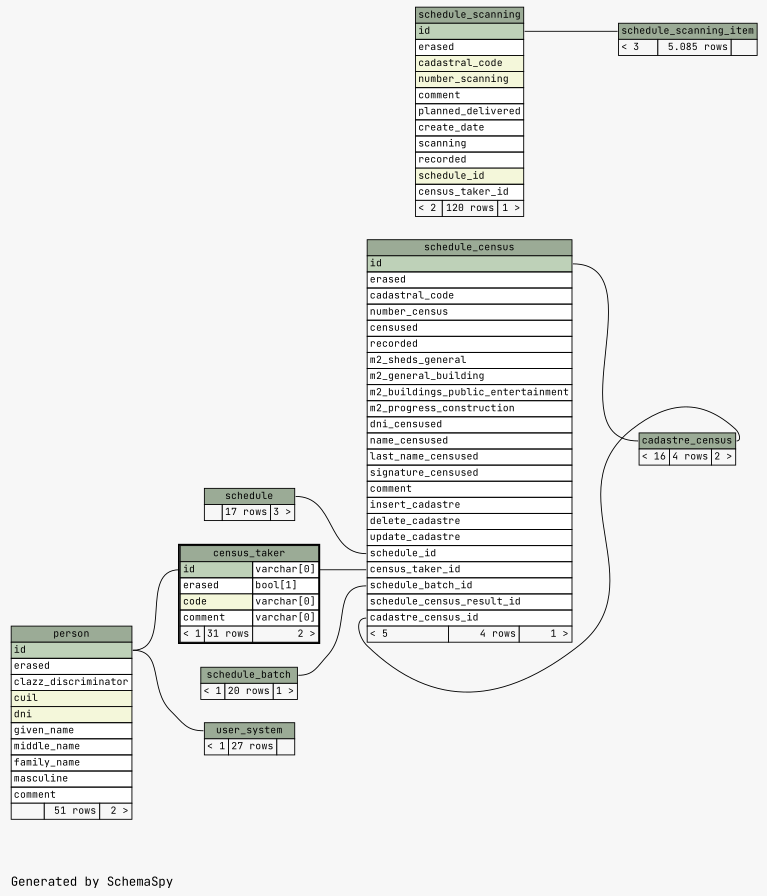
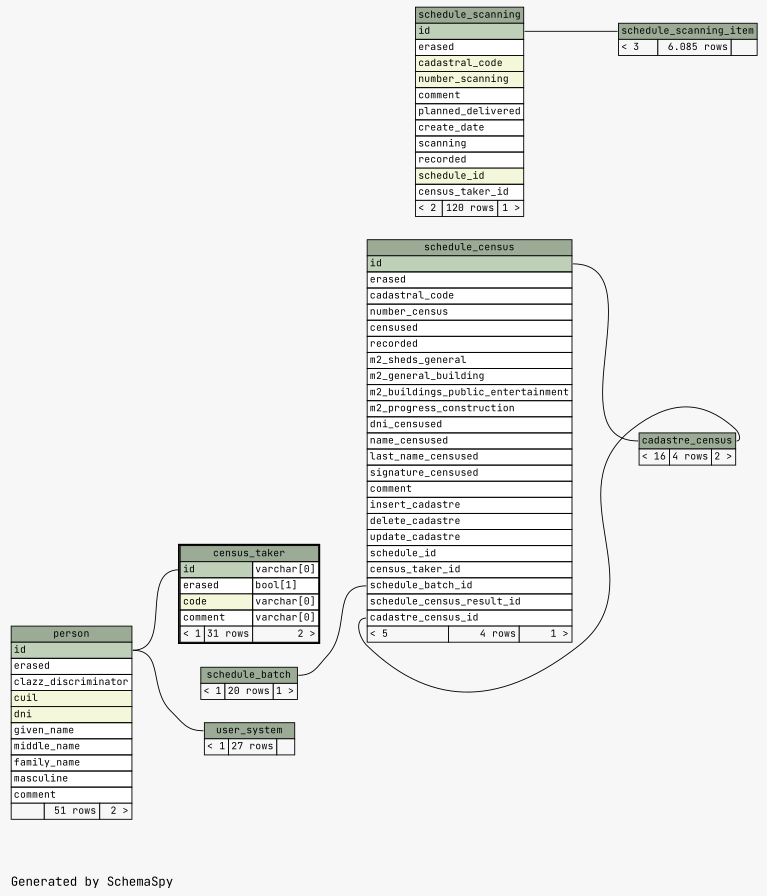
node "schedule_scanning_item": text "5.085 rows" -> "6.085 rows"
node "schedule": removed
edge "schedule_census" -- "census_taker": removed
